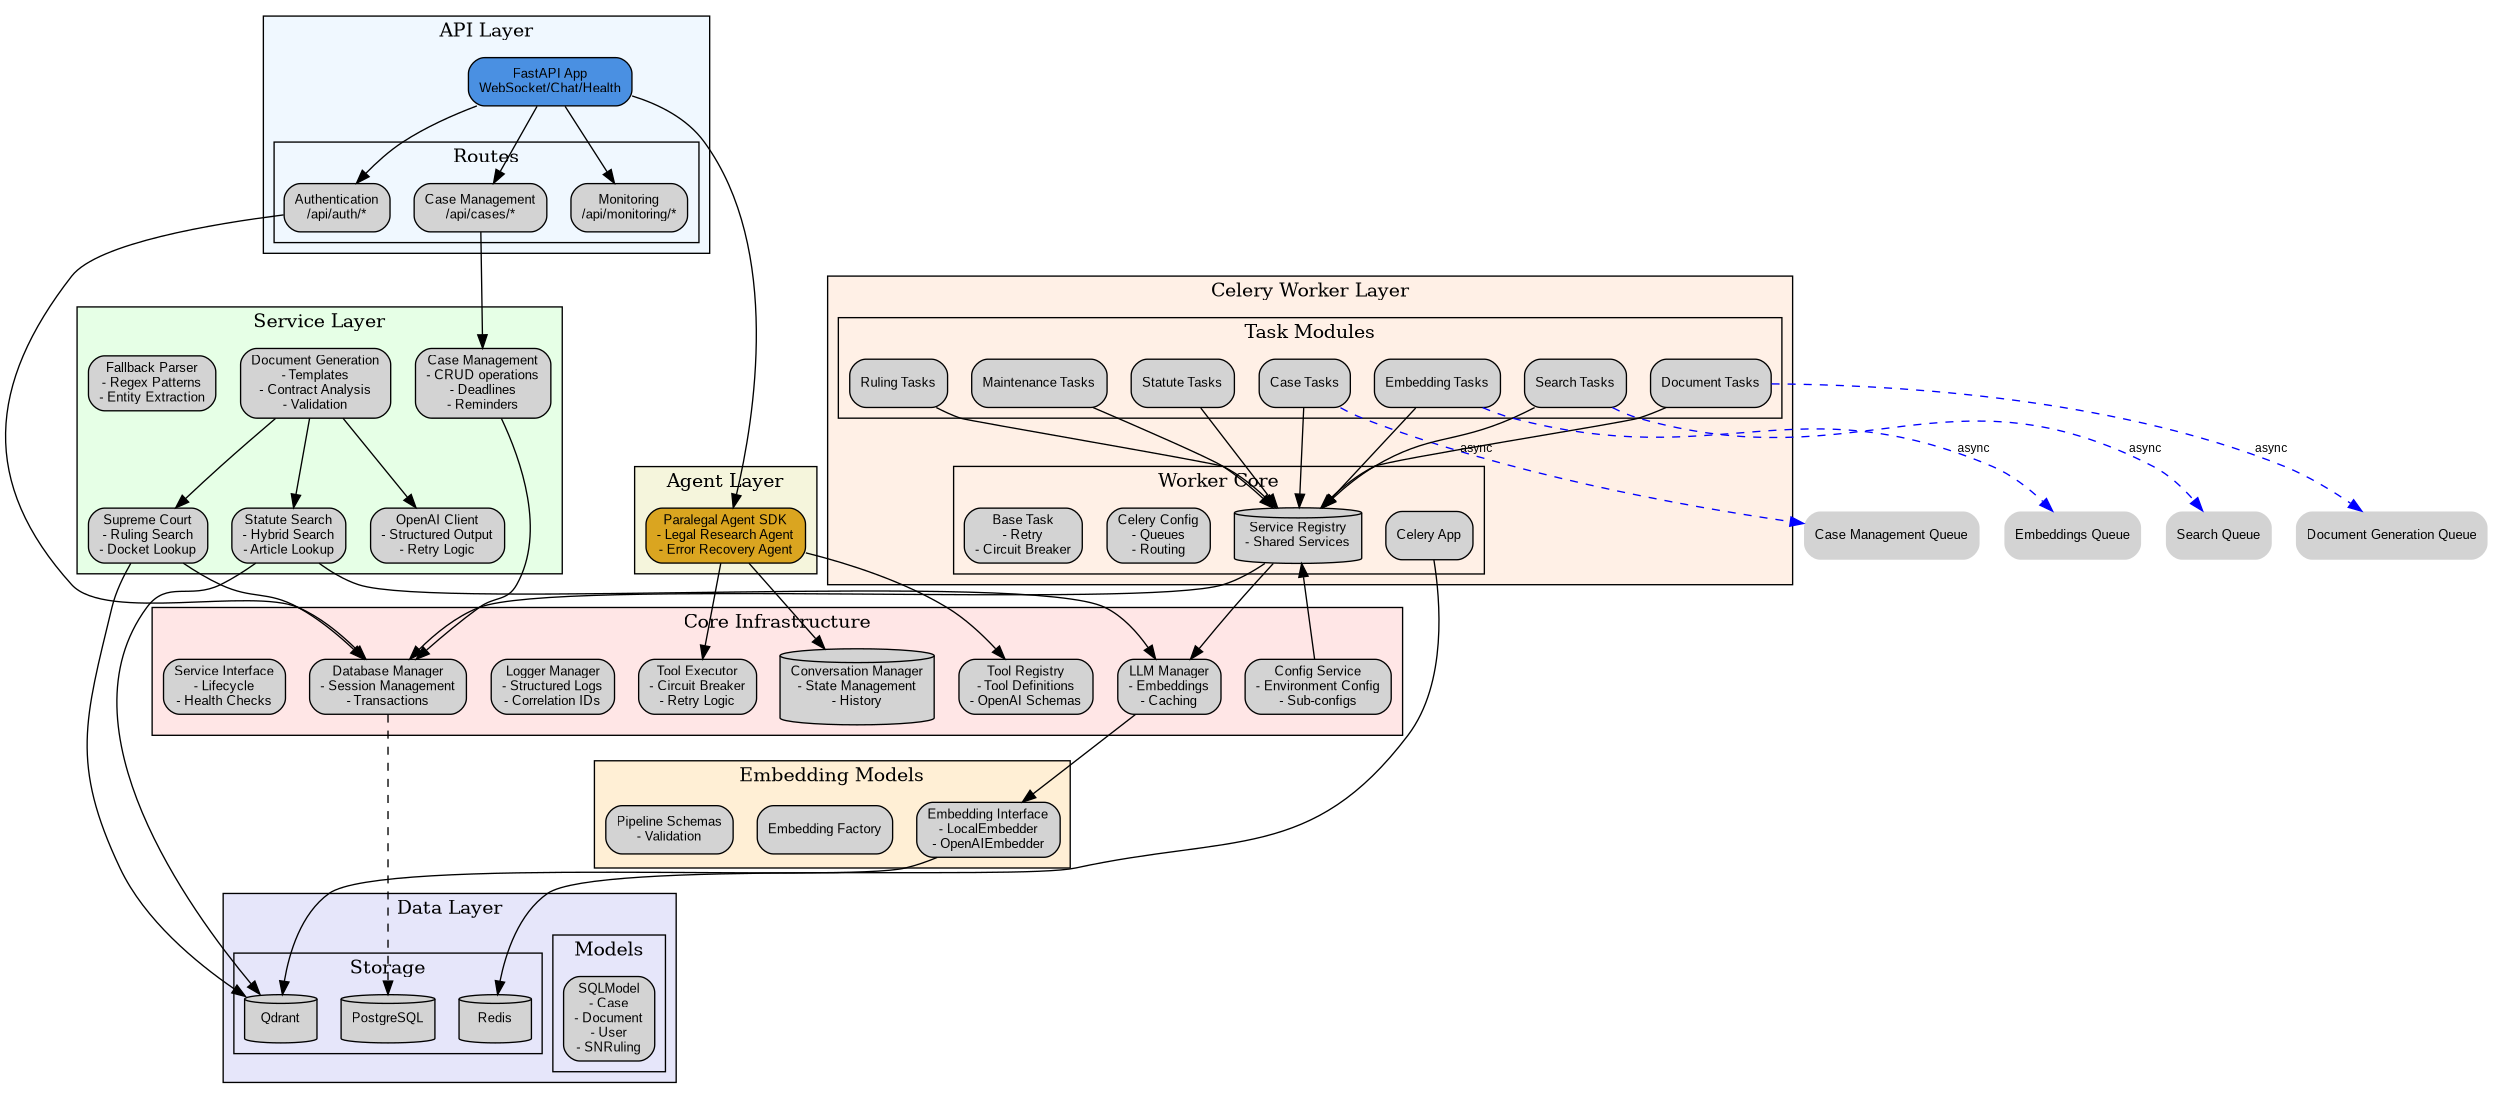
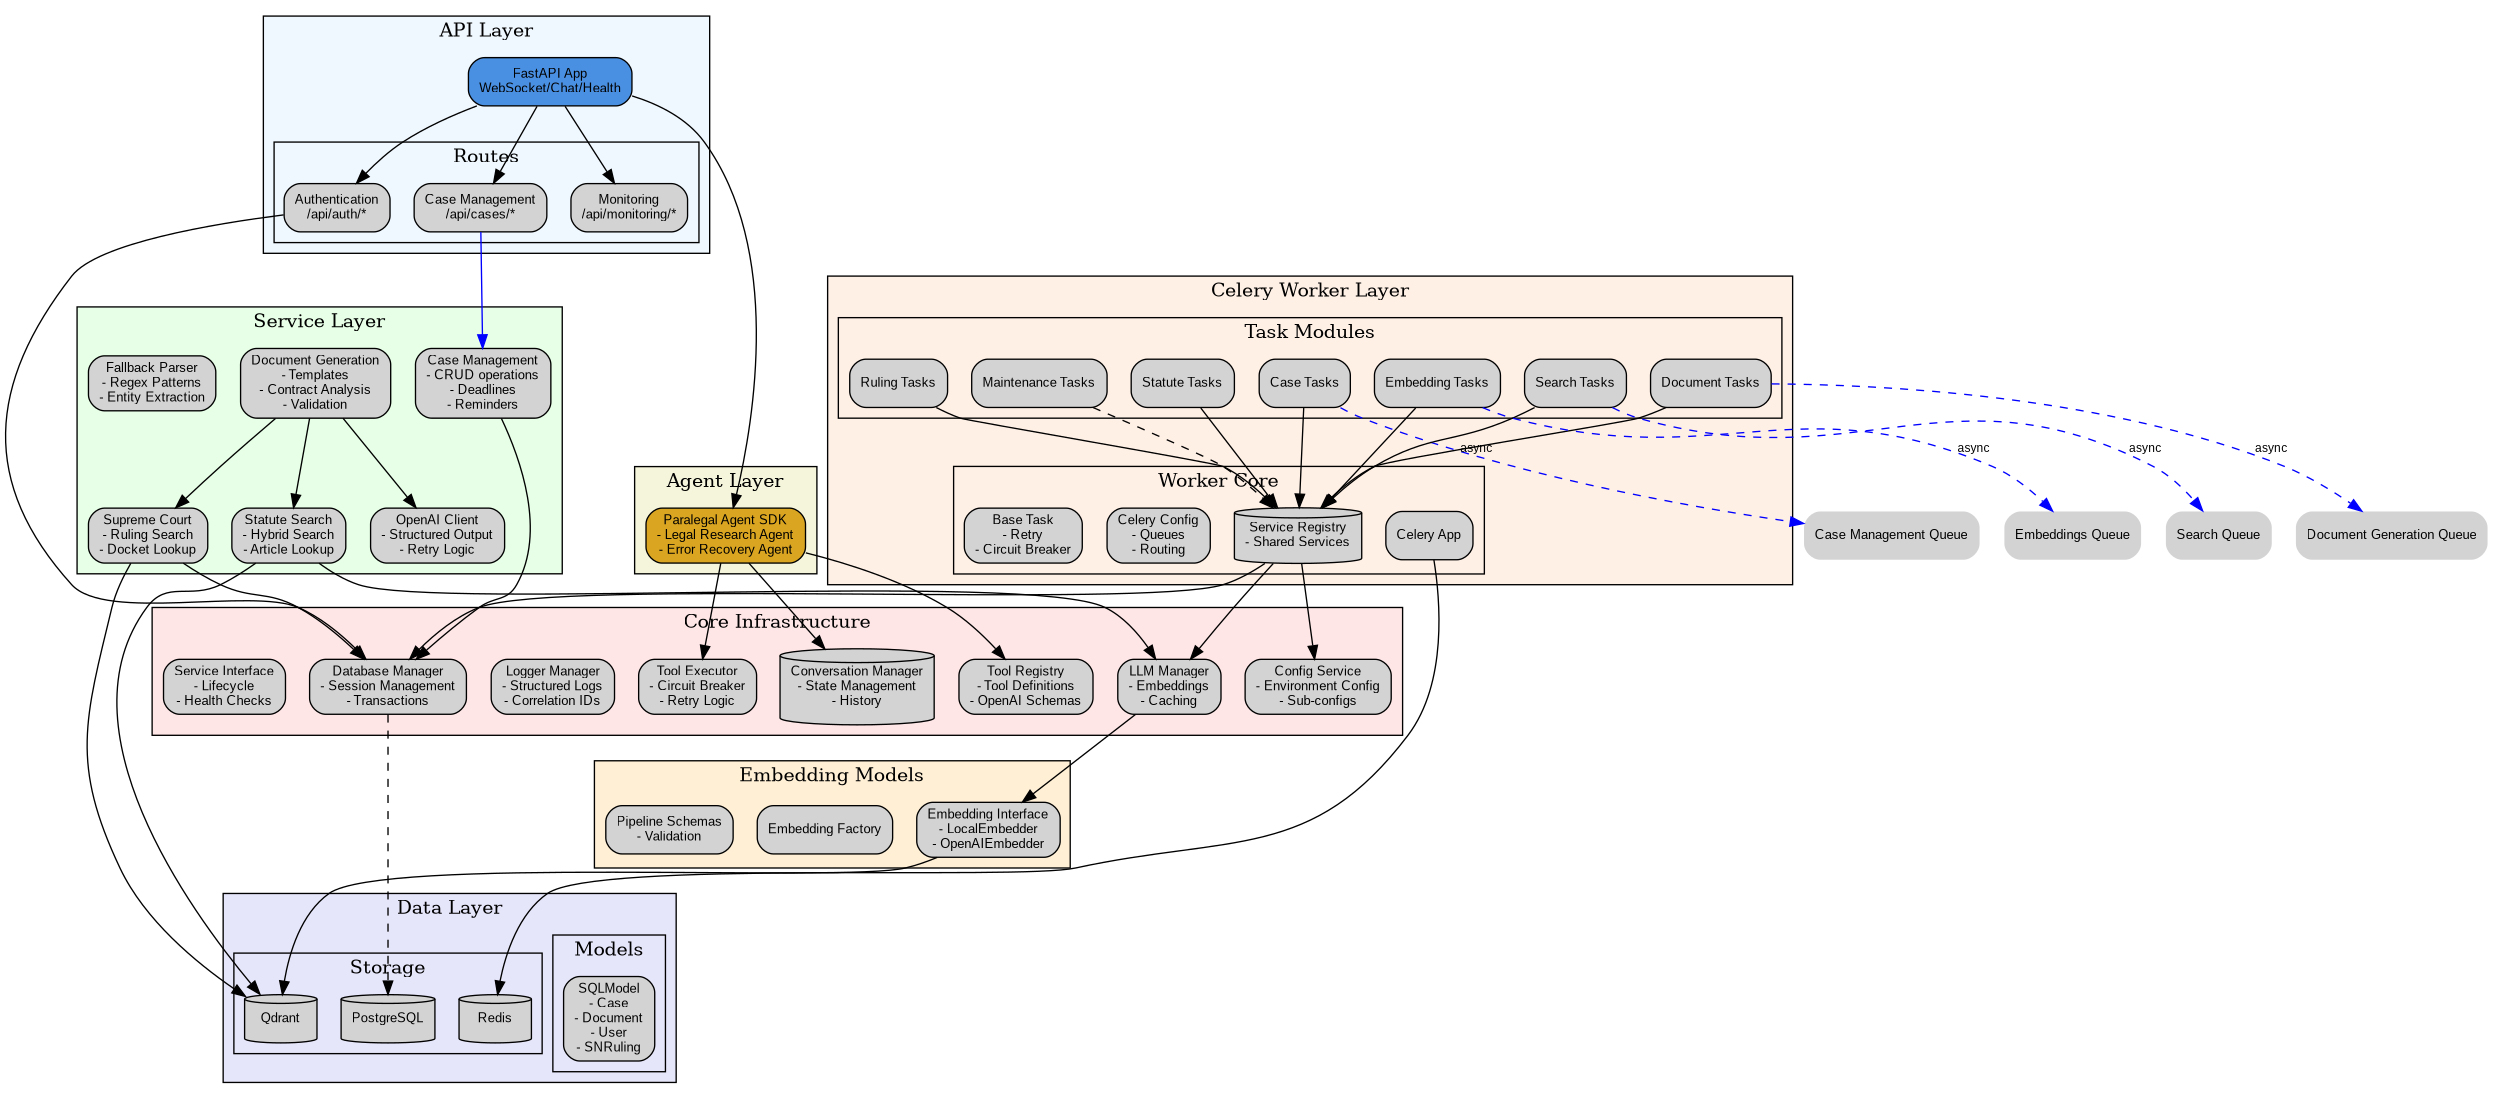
edge "Case Management /api/cases/*" -> "Case Management - CRUD operations - Deadlines - Reminders": color black -> blue
edge "Maintenance Tasks" -> "Service Registry - Shared Services": style solid -> dashed
edge "Config Service - Environment Config - Sub-configs" -> "Service Registry - Shared Services": reversed
